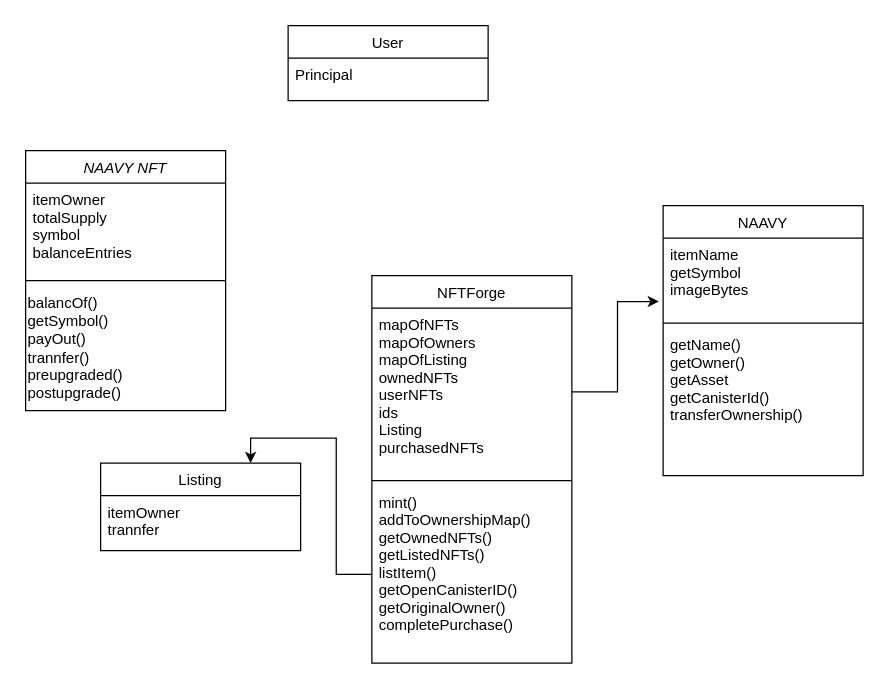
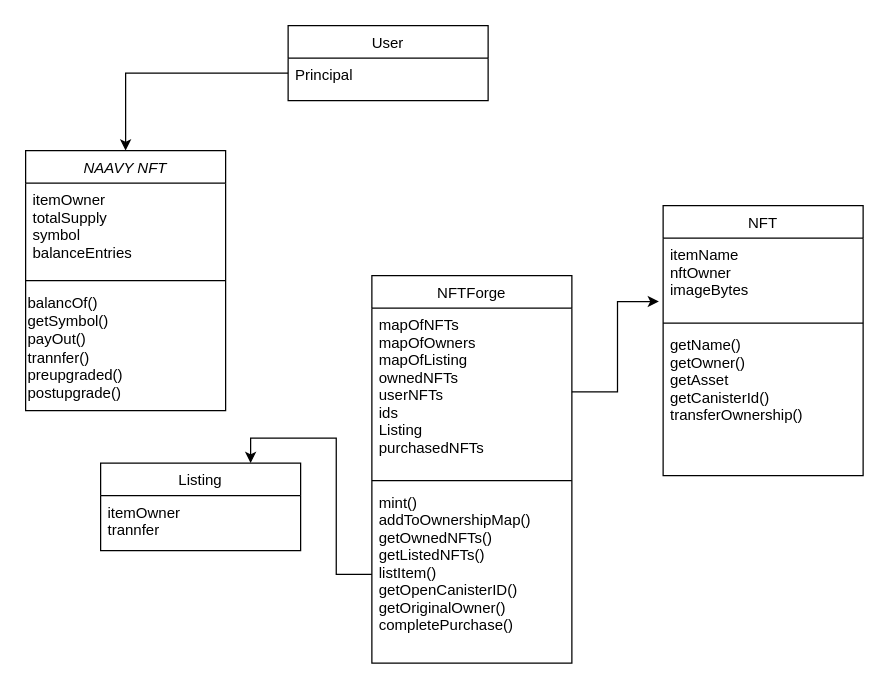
edge "Principal" -> "NAAVY NFT": added
node "NAAVY": label "NAAVY" -> "NFT"
node "itemName getSymbol imageBytes": label "itemName getSymbol imageBytes" -> "itemName nftOwner imageBytes"
